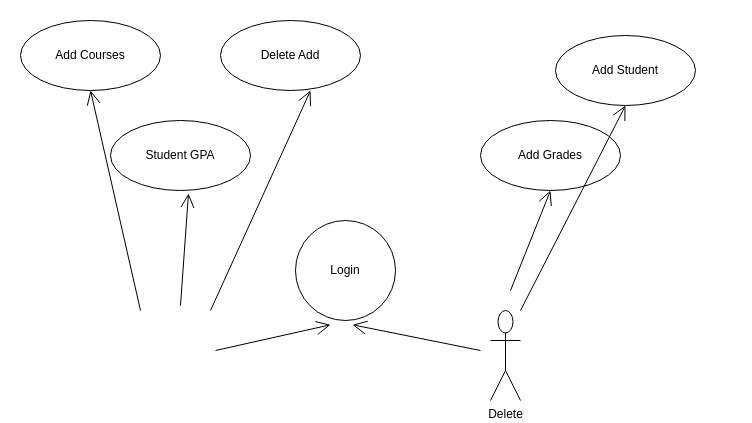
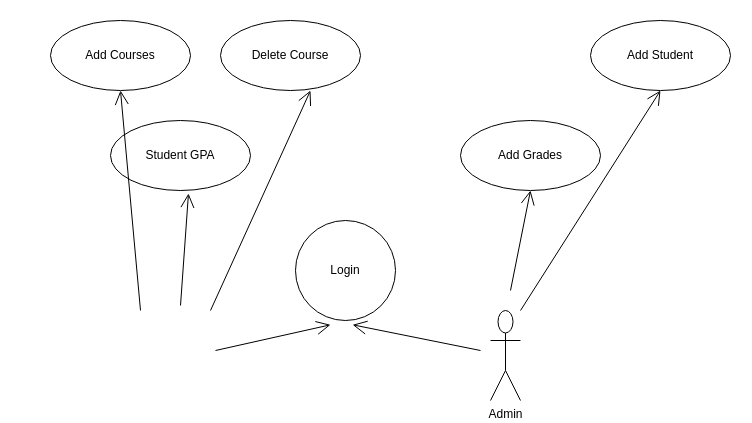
node "Add Courses": moved (91, 56) -> (121, 56)
node "Delete Add": label "Delete Add" -> "Delete Course"
node "Add Student": moved (626, 71) -> (661, 56)
node "Add Grades": moved (551, 156) -> (531, 156)
node "Delete": label "Delete" -> "Admin"
